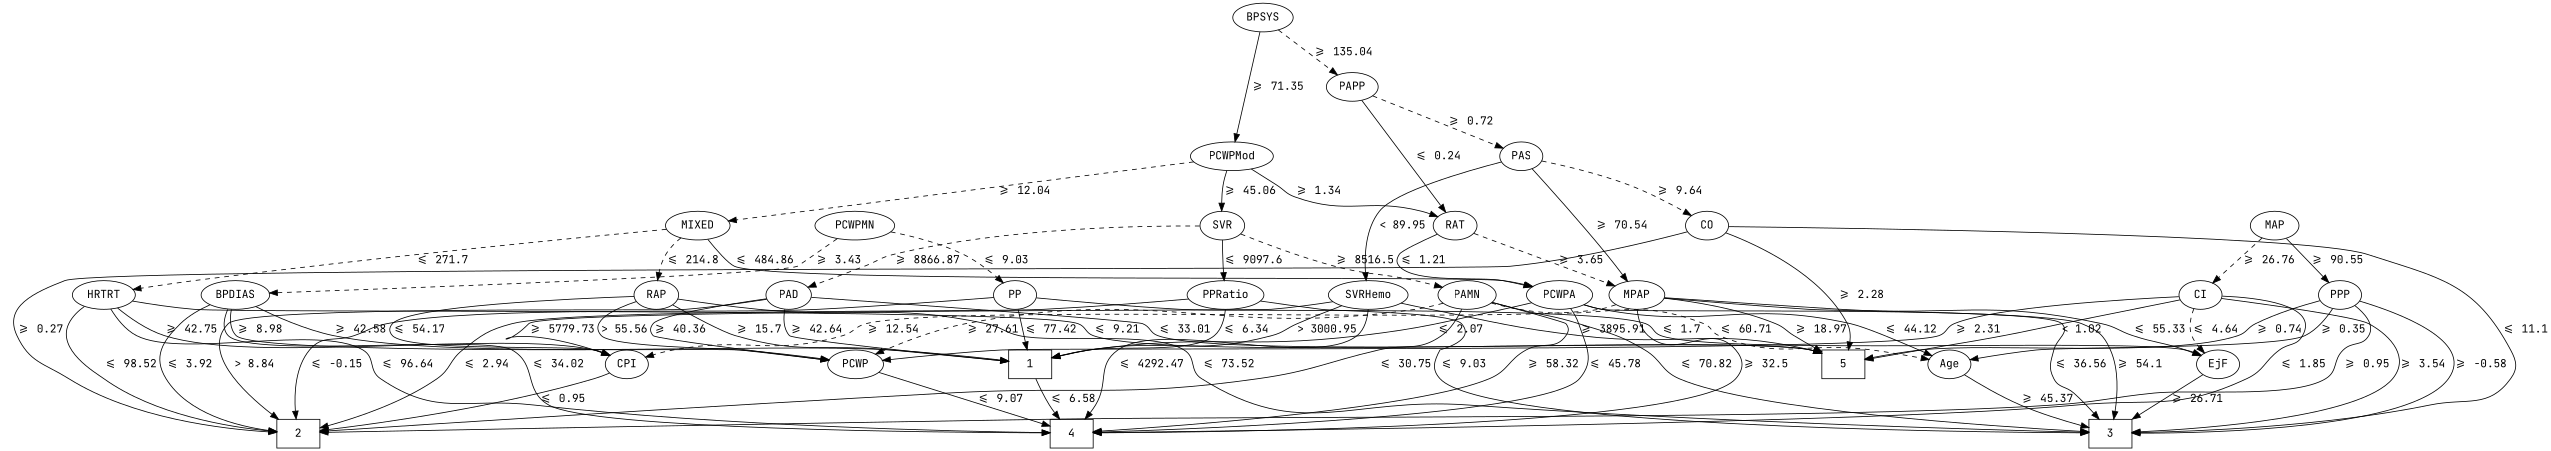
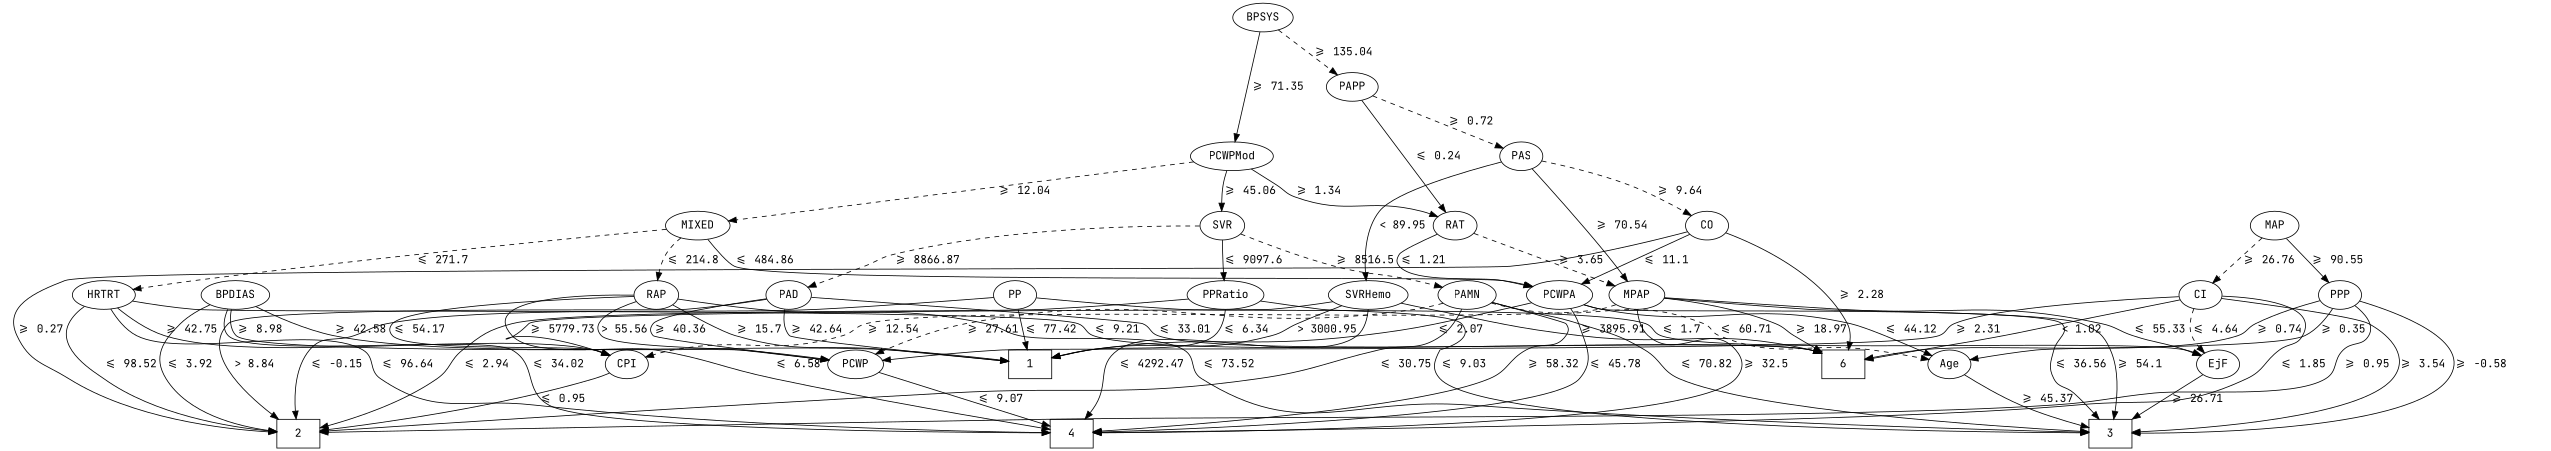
node "PCWPMN": removed
edge "CO" -> "3": now "CO" -> "PCWPA"
node "5": label "5" -> "6"
edge "1" -> "4": now "RAP" -> "4"
